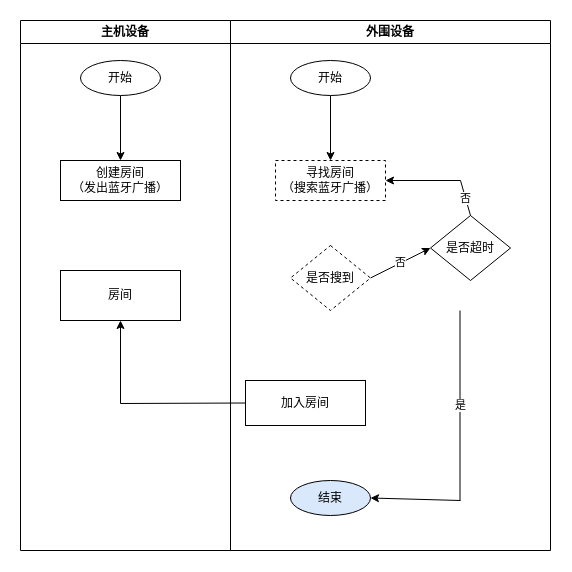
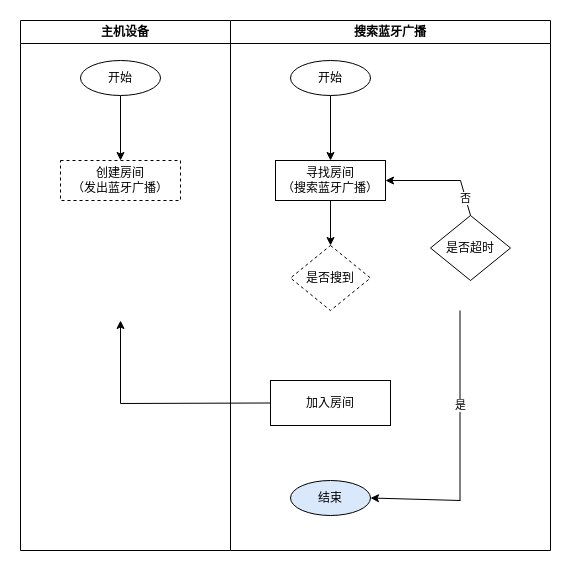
node "外围设备": label "外围设备" -> "搜索蓝牙广播"
node "创建房间 （发出蓝牙广播）": style solid -> dashed
node "寻找房间 （搜索蓝牙广播）": style dashed -> solid
edge "寻找房间 （搜索蓝牙广播）" -> "是否搜到": added
edge "是否搜到" -> "是否超时": removed, label "否"
node "房间": removed
node "加入房间": moved (306, 403) -> (331, 403)
